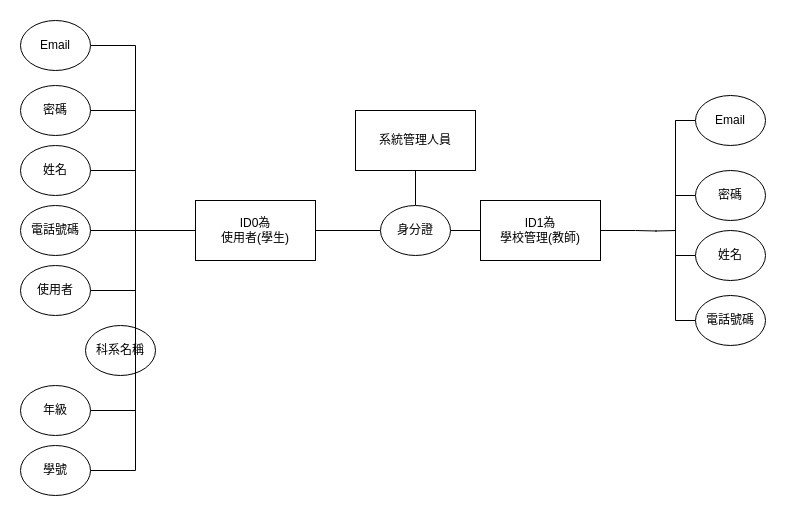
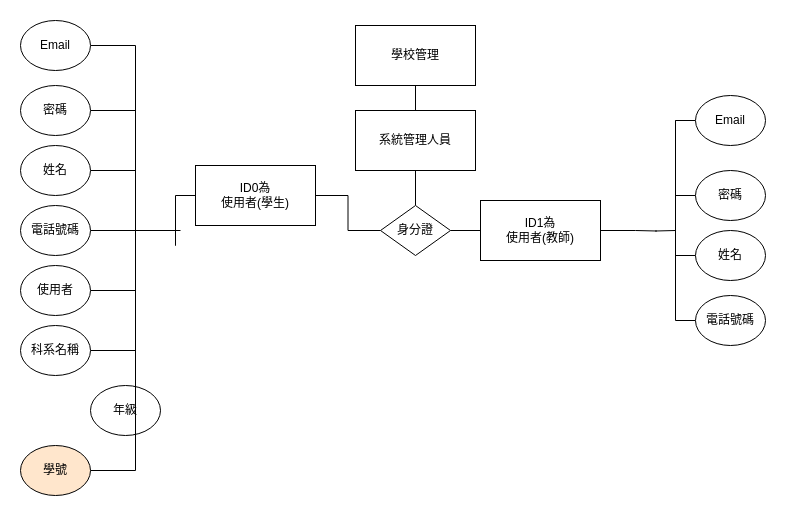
node "學校管理": added
edge "學校管理" -- "系統管理人員": added
node "ID0為 使用者(學生)": moved (256, 231) -> (256, 196)
node "身分證": shape ellipse -> diamond
node "ID1為 學校管理(教師)": label "ID1為 學校管理(教師)" -> "ID1為 使用者(教師)"
node "科系名稱": moved (121, 351) -> (56, 351)
node "年級": moved (56, 411) -> (126, 411)
node "學號": fillcolor #ffffff -> #ffe6cc
